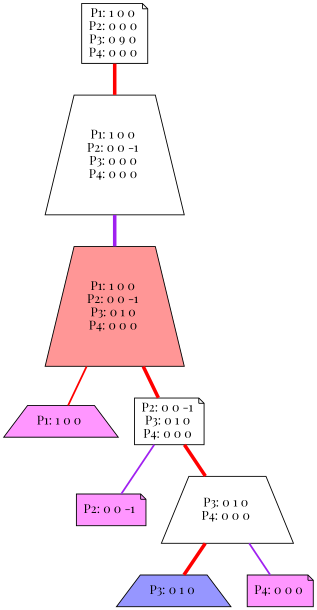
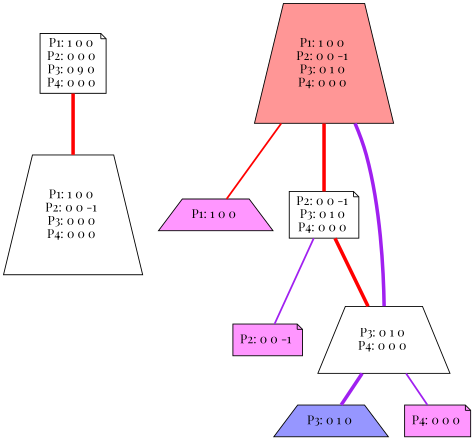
edge "P1: 1 0 0 P2: 0 0 -1 P3: 0 0 0 P4: 0 0 0" -- "P1: 1 0 0 P2: 0 0 -1 P3: 0 1 0 P4: 0 0 0": now "P3: 0 1 0 P4: 0 0 0" -- "P1: 1 0 0 P2: 0 0 -1 P3: 0 1 0 P4: 0 0 0"
edge "P3: 0 1 0 P4: 0 0 0" -- "P3: 0 1 0": color red -> purple
